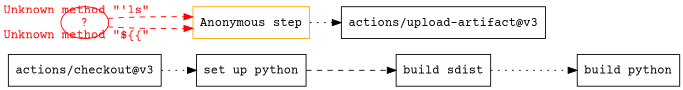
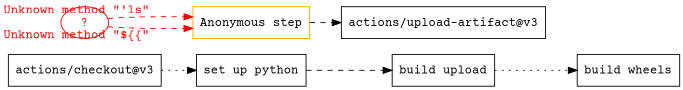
edge "Anonymous step" -> "actions/upload-artifact@v3": style dotted -> dashed
node "build sdist": label "build sdist" -> "build upload"
node "build python": label "build python" -> "build wheels"
